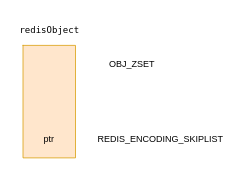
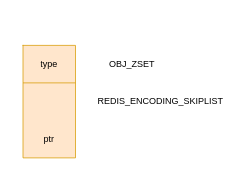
node "redisObject": removed
node "type": added
node "REDIS_ENCODING_SKIPLIST": moved (160, 139) -> (160, 102)
